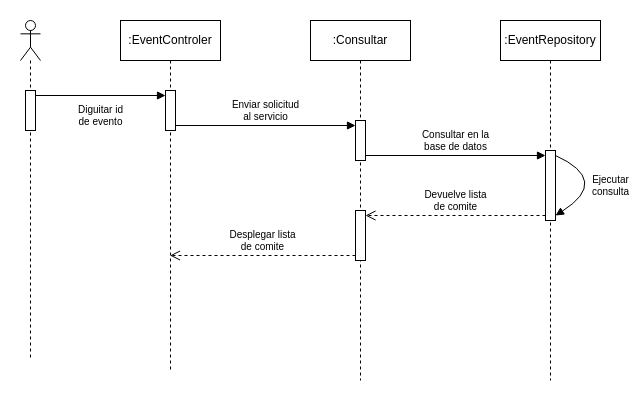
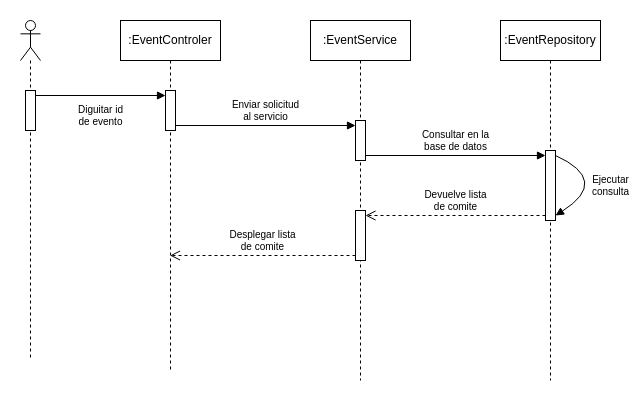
node ":Consultar": label ":Consultar" -> ":EventService"
